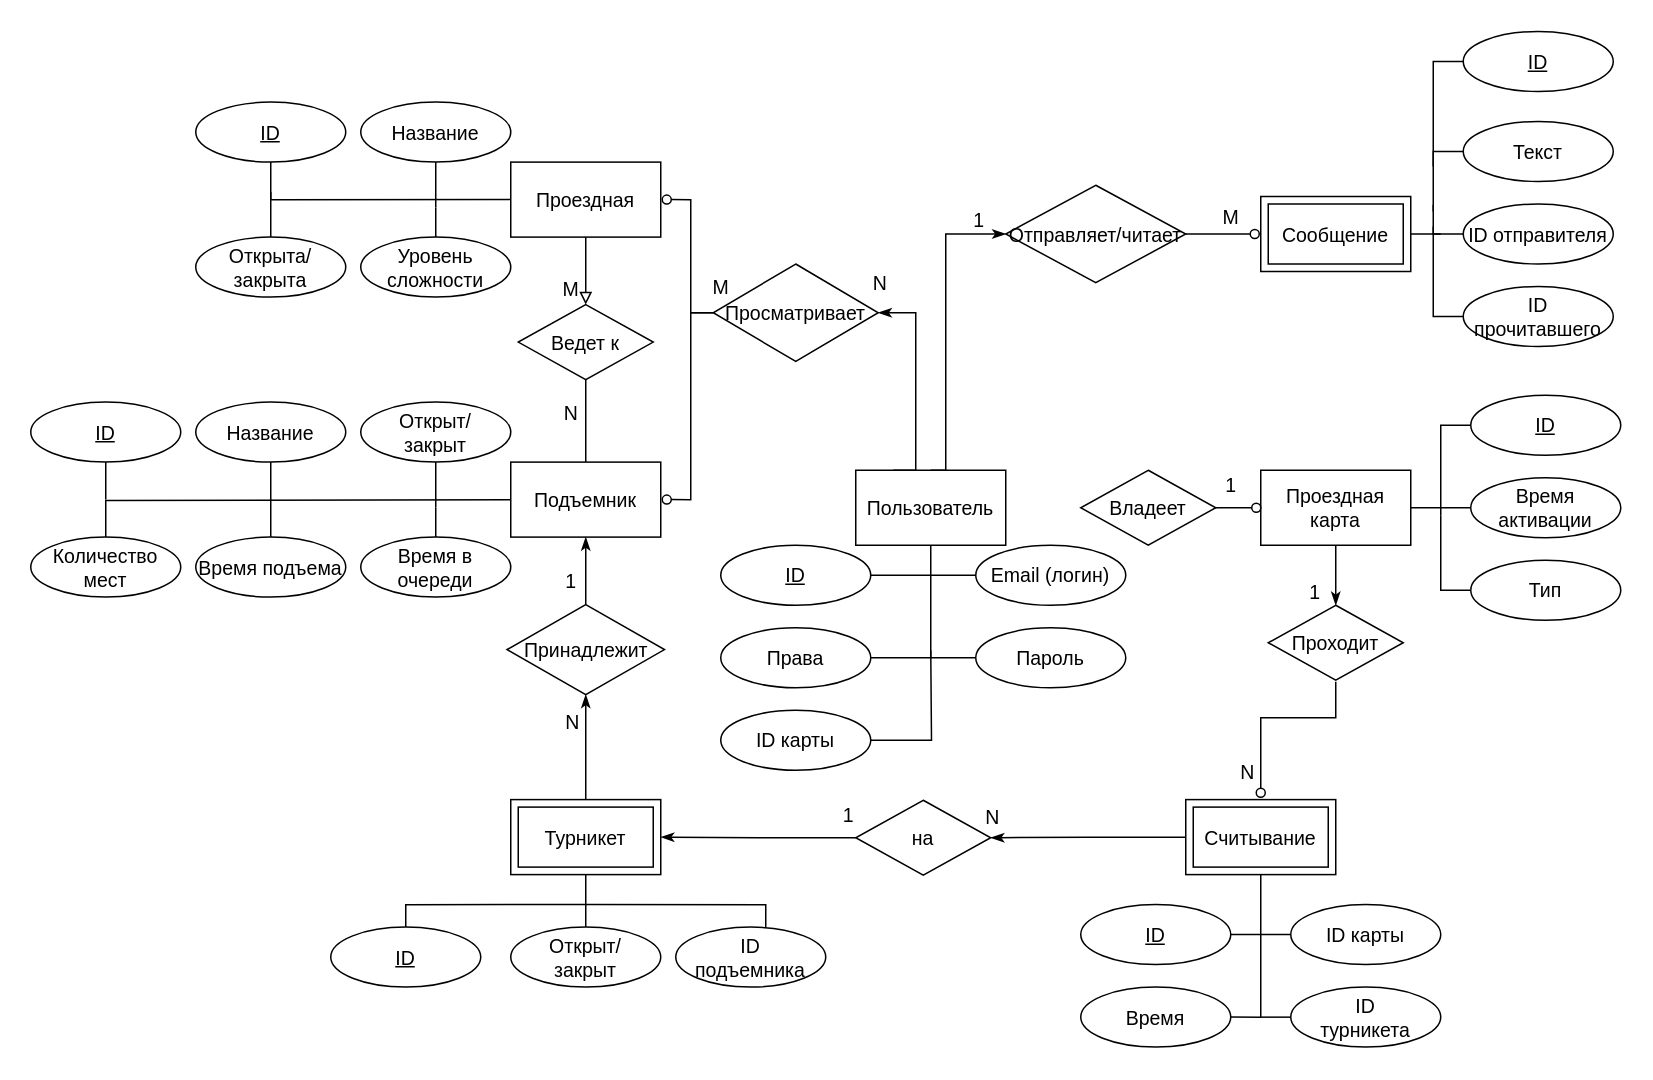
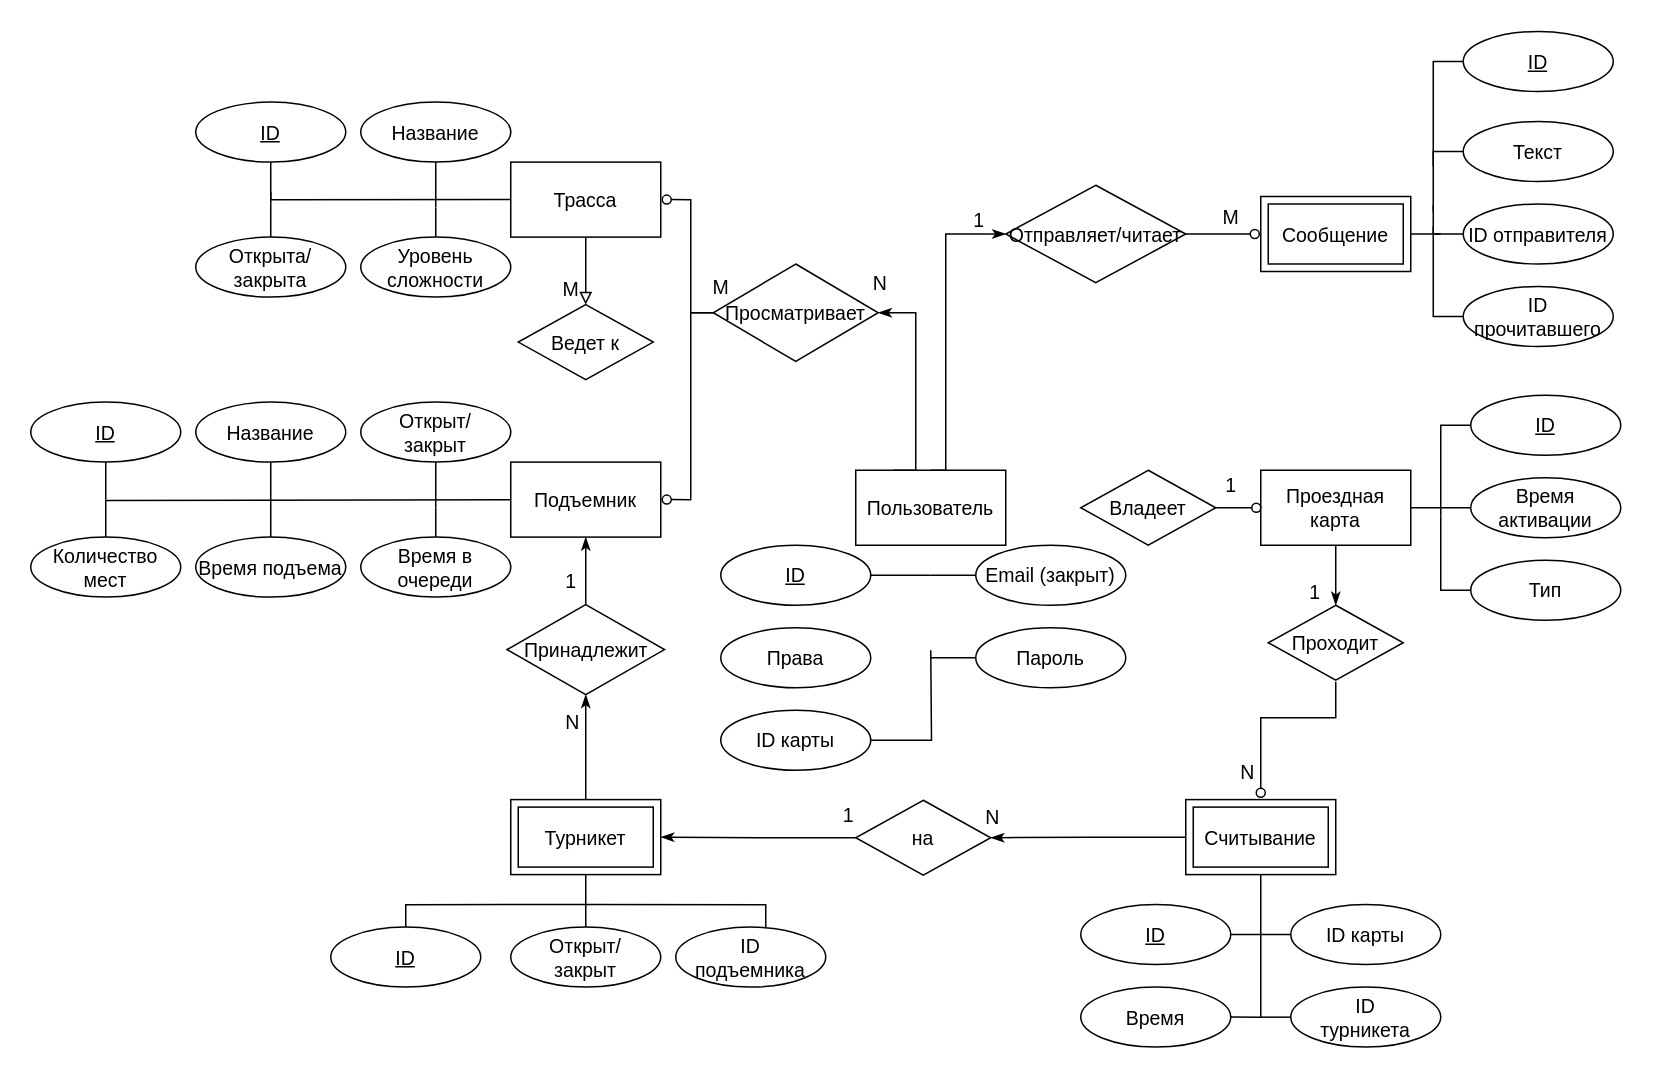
node "Проездная": label "Проездная" -> "Трасса"
edge "Ведет к" -- "Подъемник": removed, label "N"
node "Email (логин)": label "Email (логин)" -> "Email (закрыт)"
edge "Пользователь" -- "Права": removed
